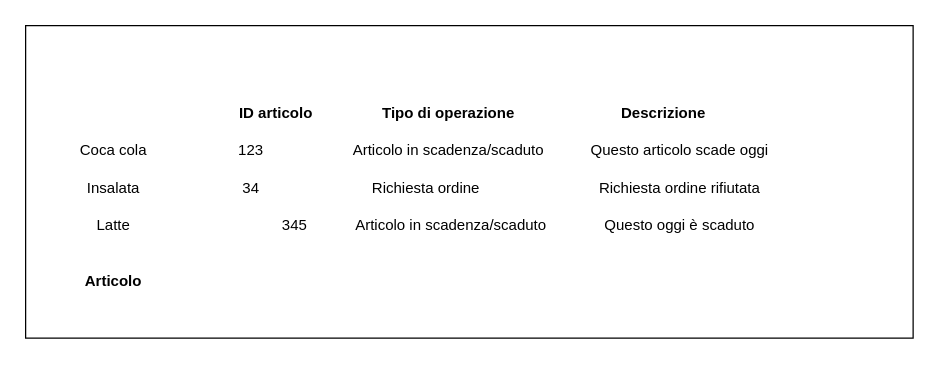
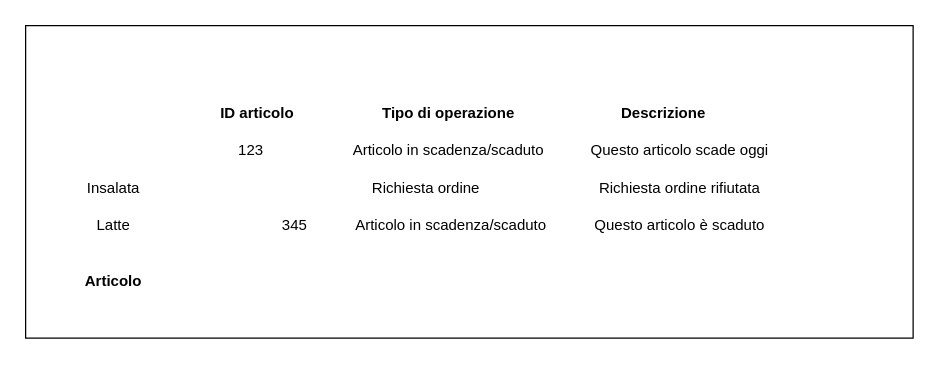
node "ID articolo": moved (276, 113) -> (257, 113)
node "Coca cola": removed
node "34": removed
node "Questo oggi è scaduto": label "Questo oggi è scaduto" -> "Questo articolo è scaduto"
